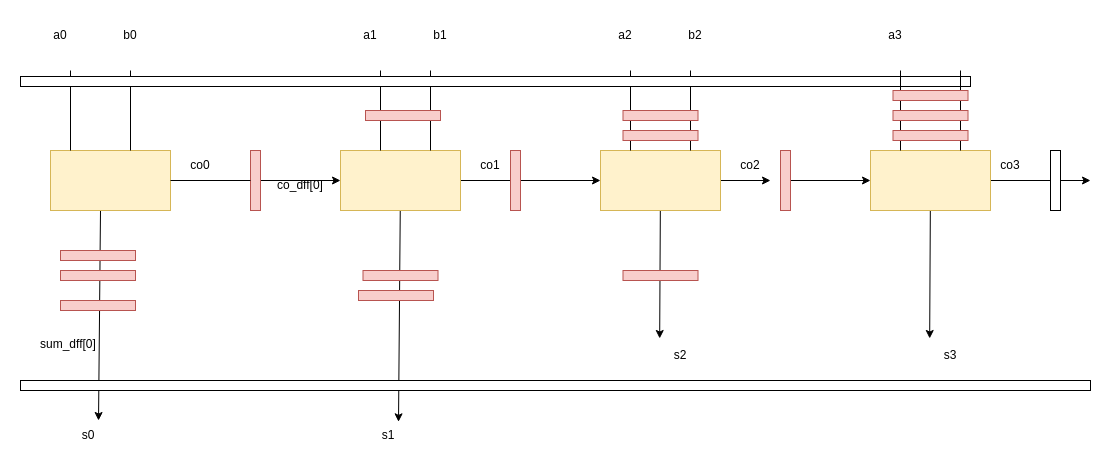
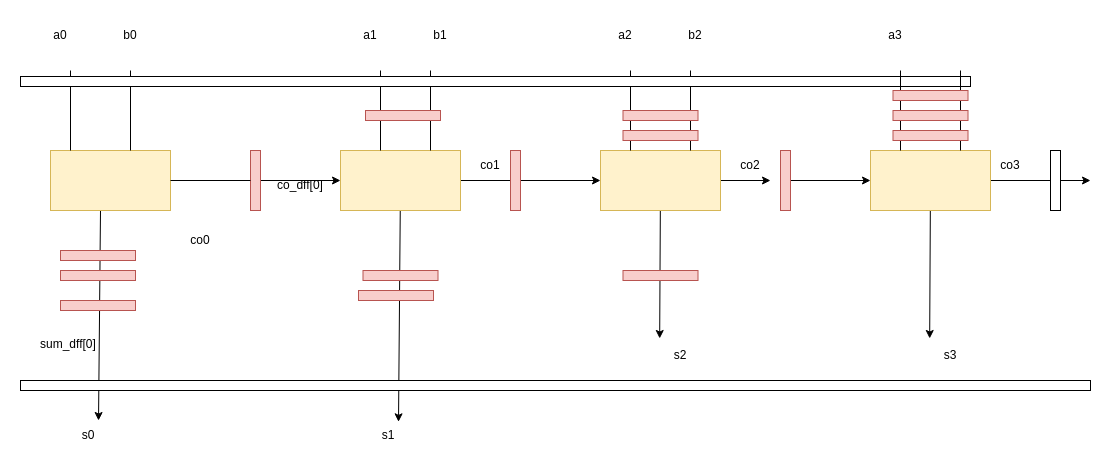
node "co0": moved (201, 166) -> (201, 241)
